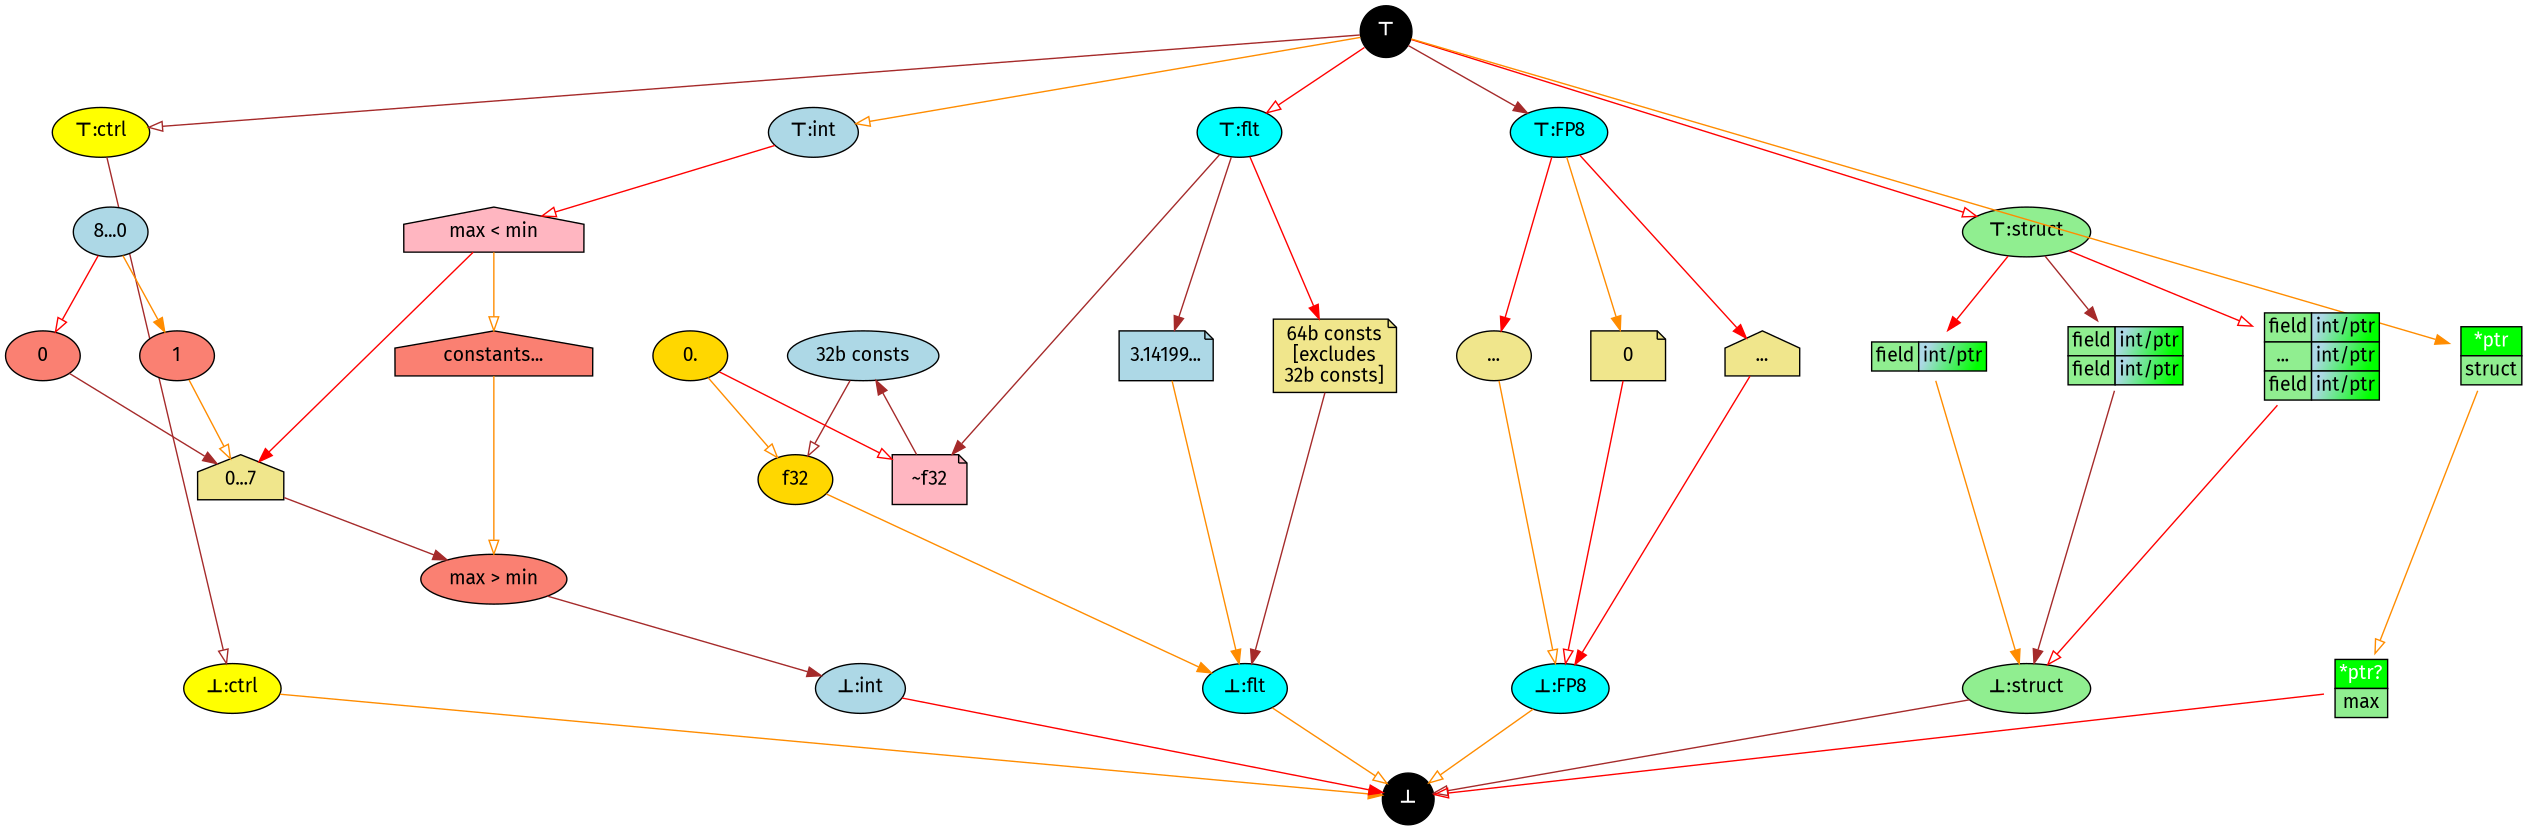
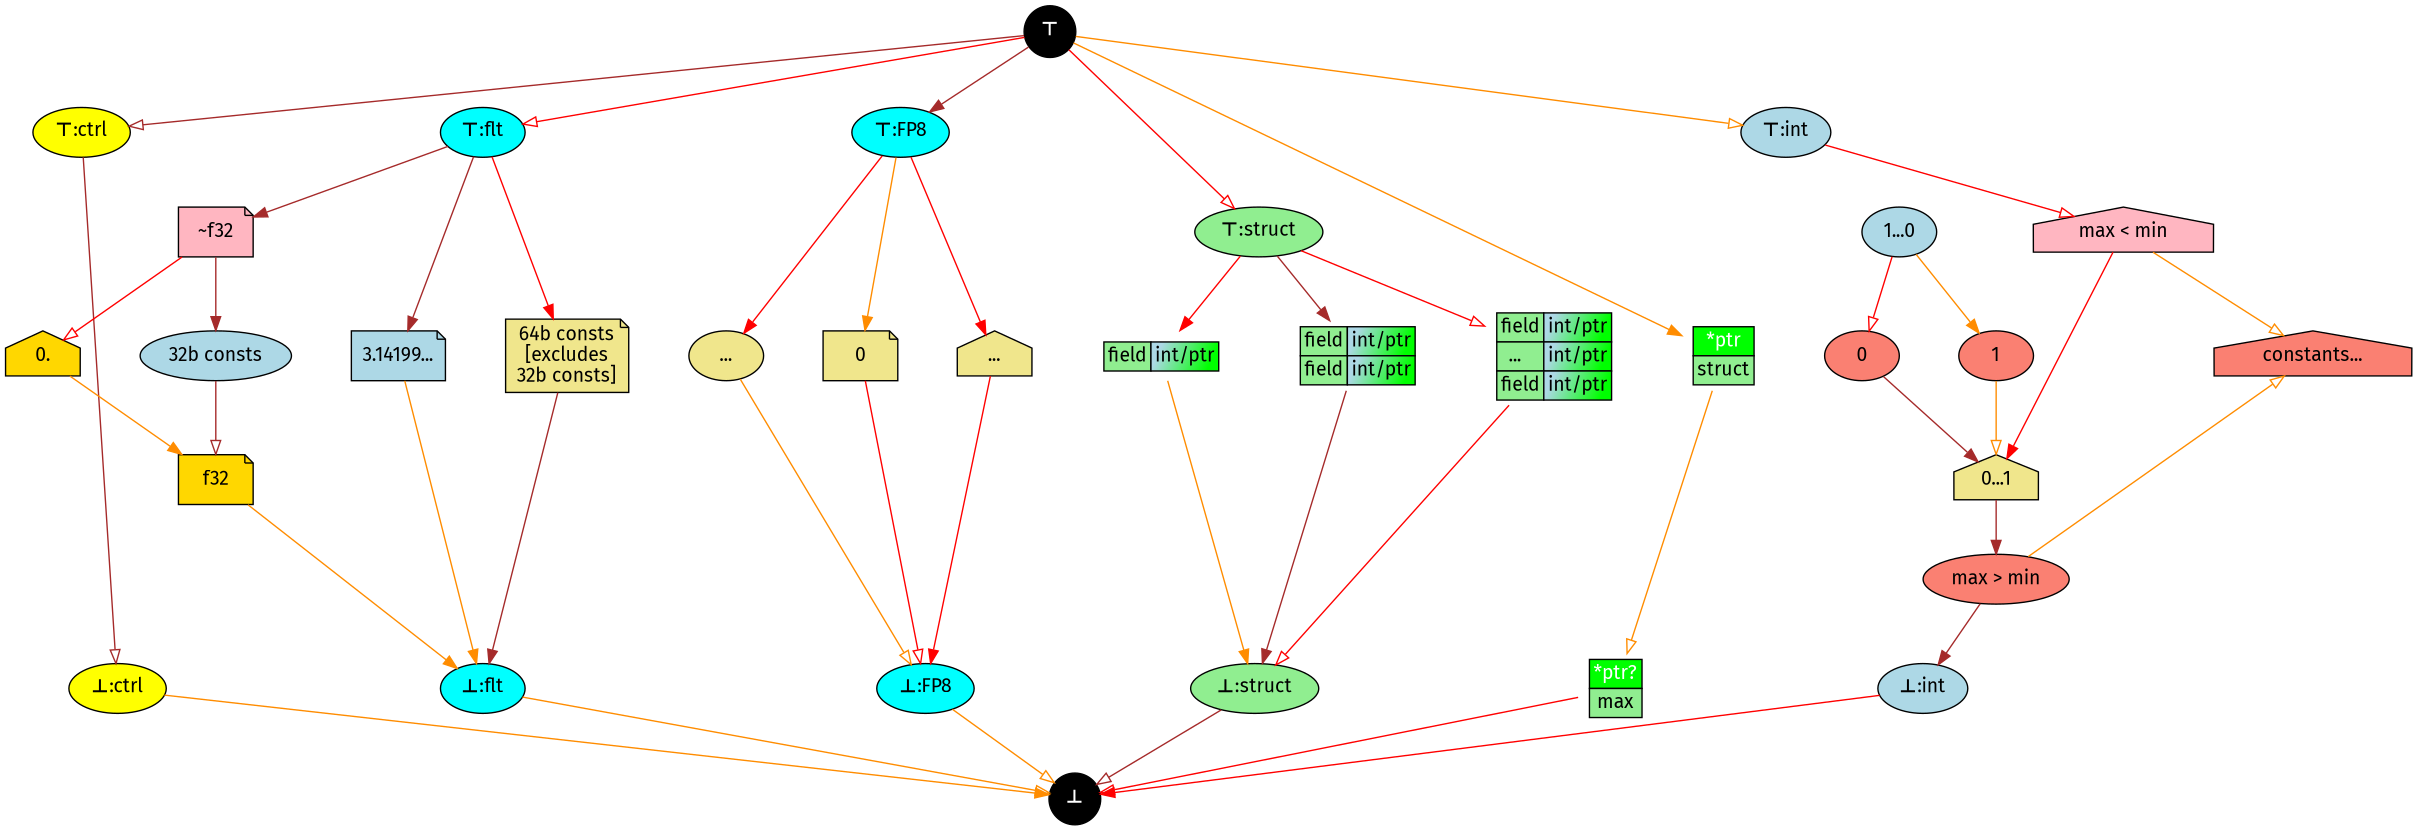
node "8...0": label "8...0" -> "1...0"
node "0.": shape ellipse -> house
edge "0." -> "f32": arrowhead onormal -> normal
edge "0." -> "~f32": reversed
edge "constants..." -> "max > min": reversed
node "0...7": label "0...7" -> "0...1"
node "f32": shape ellipse -> note
